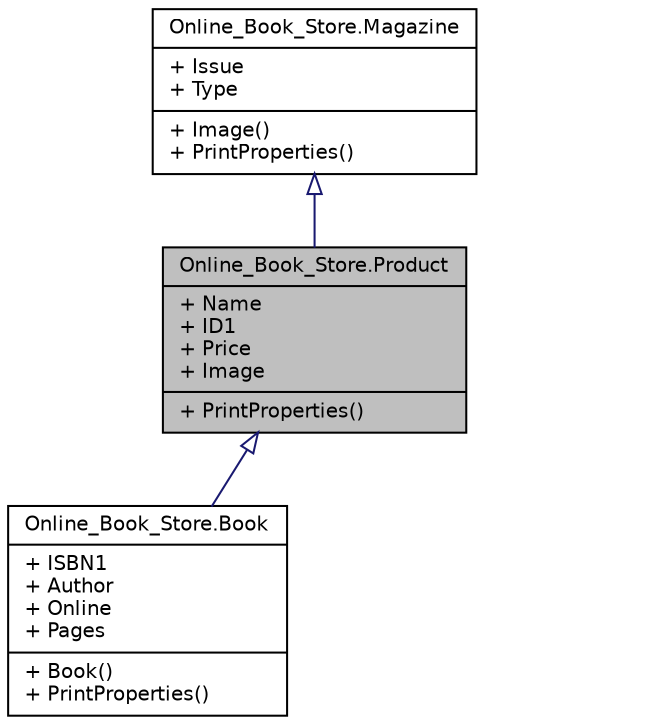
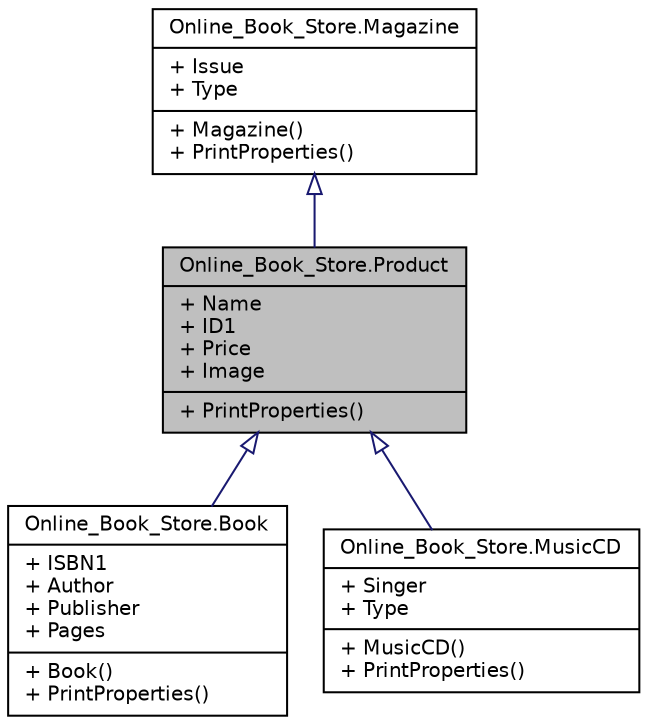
node "Online_Book_Store.Magazine": text "+ Image()" -> "+ Magazine()"
node "Online_Book_Store.Book": text "+ Online" -> "+ Publisher"
node "Online_Book_Store.MusicCD": added
